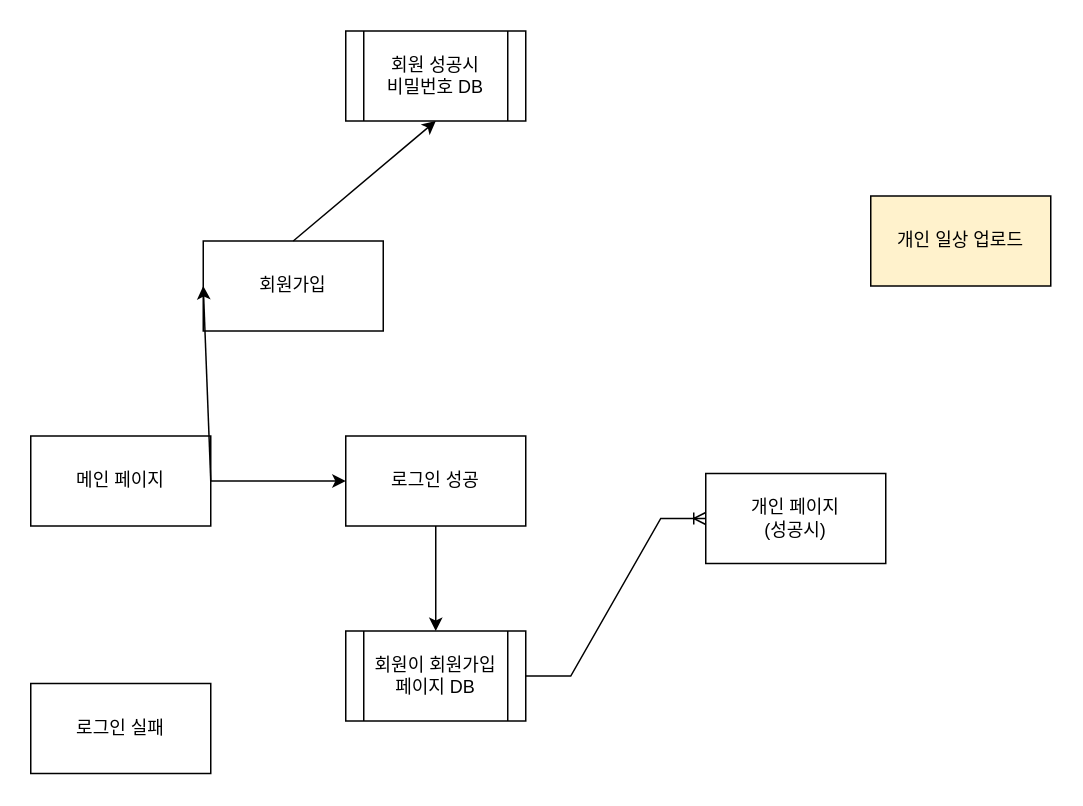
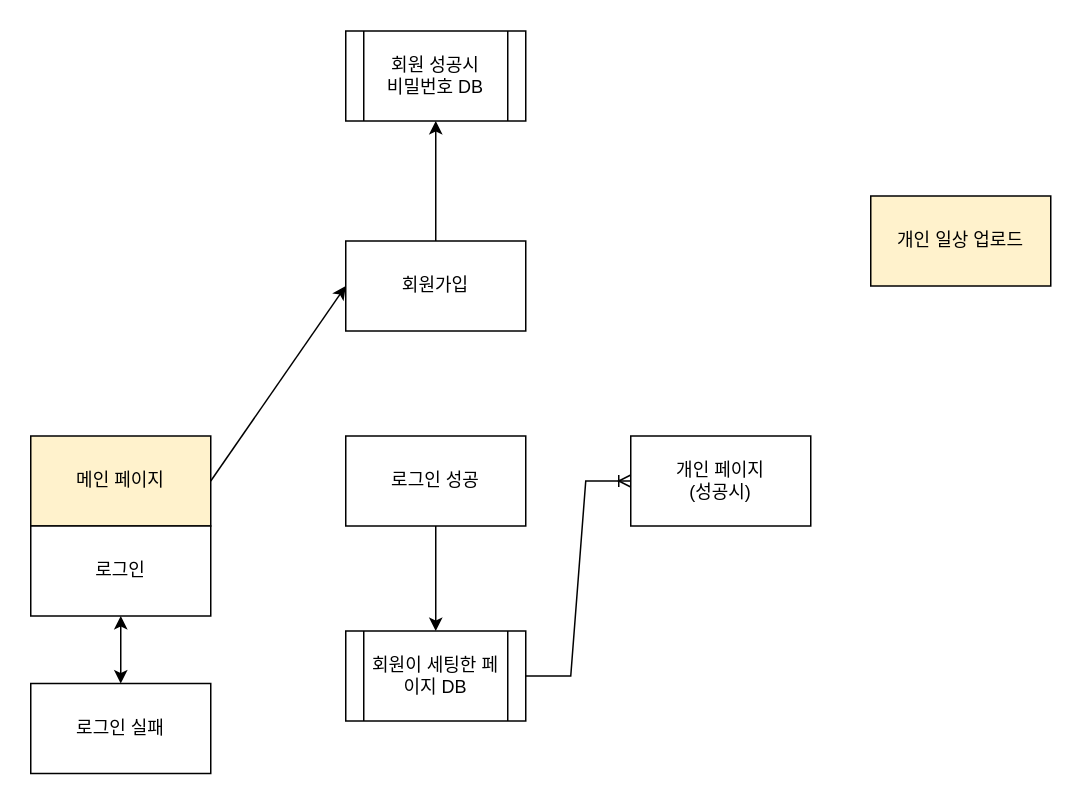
node "회원가입": moved (293, 286) -> (436, 286)
node "메인 페이지": fillcolor #ffffff -> #fff2cc
edge "메인 페이지" -> "로그인 성공": removed
node "개인 페이지 (성공시)": moved (796, 518) -> (721, 481)
node "로그인": added
edge "로그인" -- "로그인 실패": added
node "회원이 회원가입 페이지 DB": label "회원이 회원가입 페이지 DB" -> "회원이 세팅한 페이지 DB"
